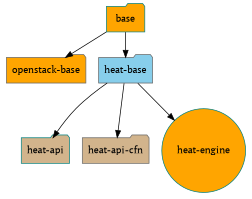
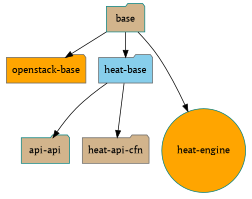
node "base": fillcolor orange -> tan
edge "heat-base" -> "heat-engine": now "base" -> "heat-engine"
node "heat-api": label "heat-api" -> "api-api"
